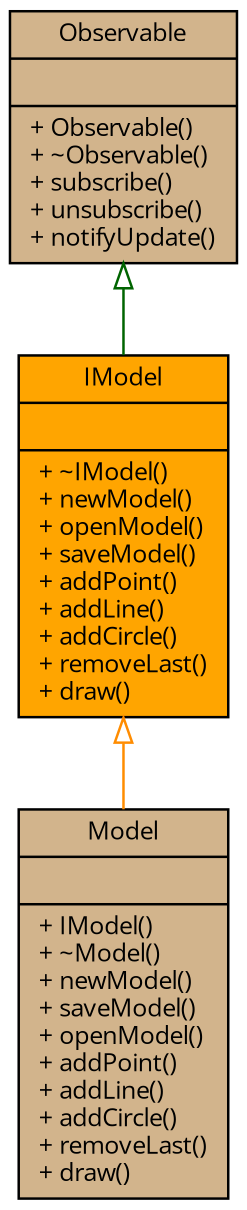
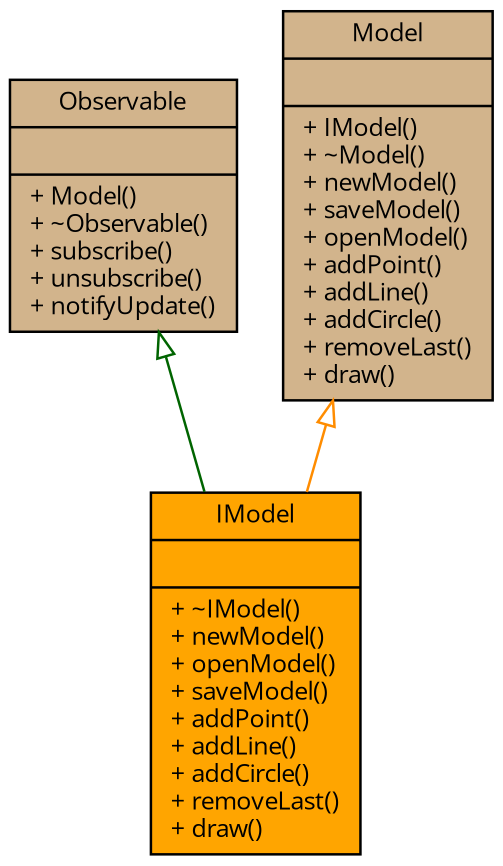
node "Observable": text "+ Observable()" -> "+ Model()"
edge "Model" -> "IModel": reversed
